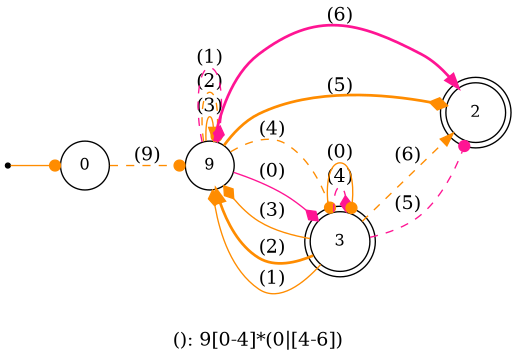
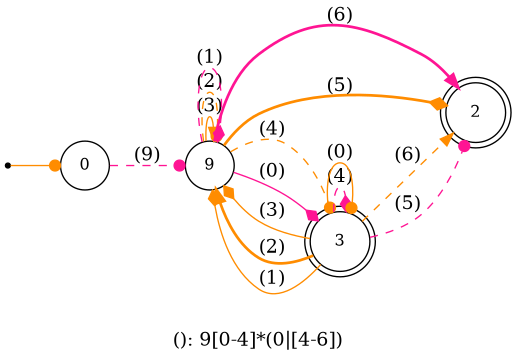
edge "0" -> "9": color darkorange -> deeppink
